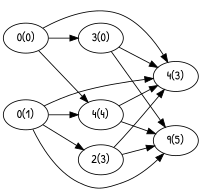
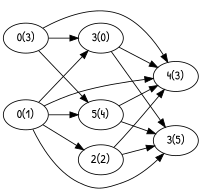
node "0(0)": label "0(0)" -> "0(3)"
edge "0(1)" -> "3(0)": added
node "4(4)": label "4(4)" -> "5(4)"
node "9(5)": label "9(5)" -> "3(5)"
node "2(3)": label "2(3)" -> "2(2)"
